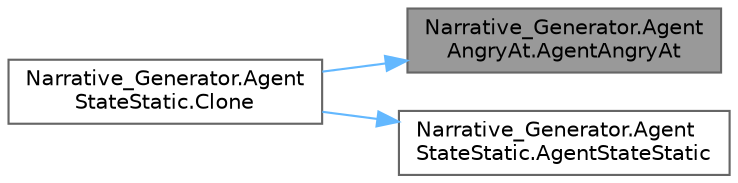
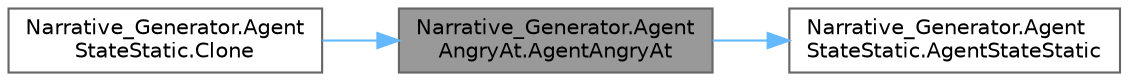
edge "Narrative_Generator.Agent StateStatic.Clone" -> "Narrative_Generator.Agent StateStatic.AgentStateStatic": now "Narrative_Generator.Agent AngryAt.AgentAngryAt" -> "Narrative_Generator.Agent StateStatic.AgentStateStatic"
